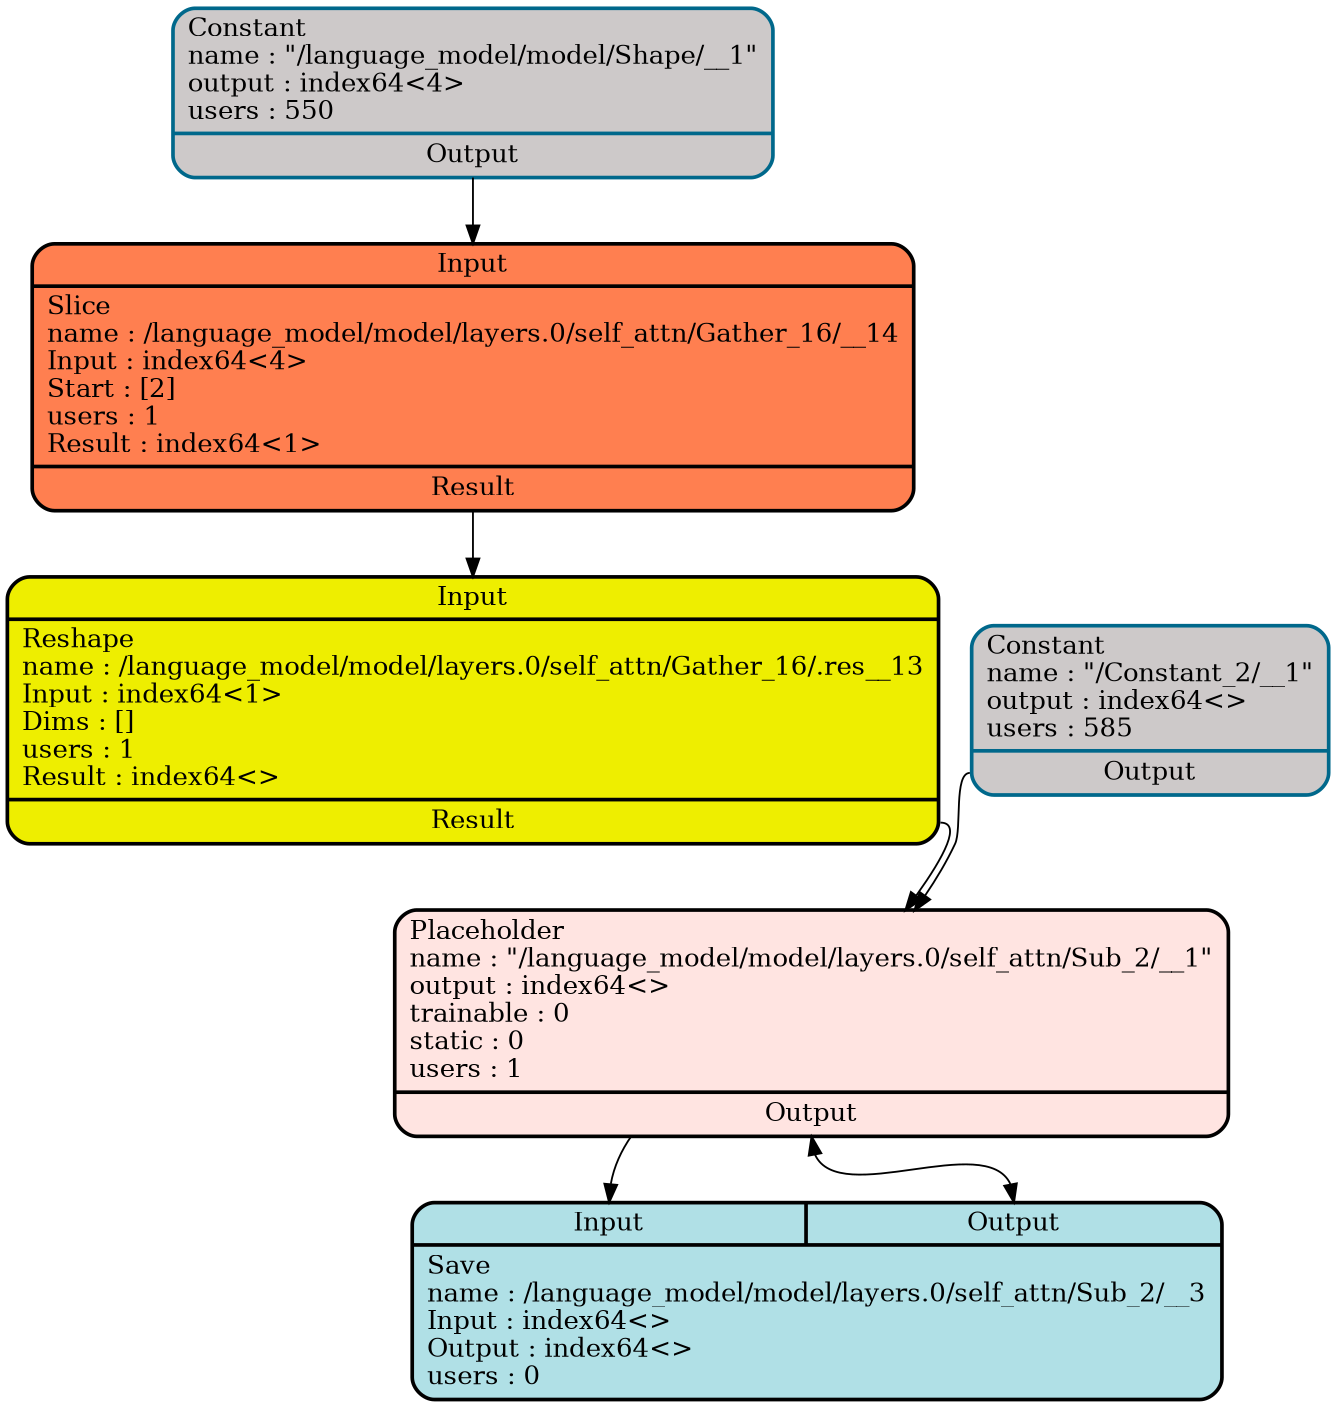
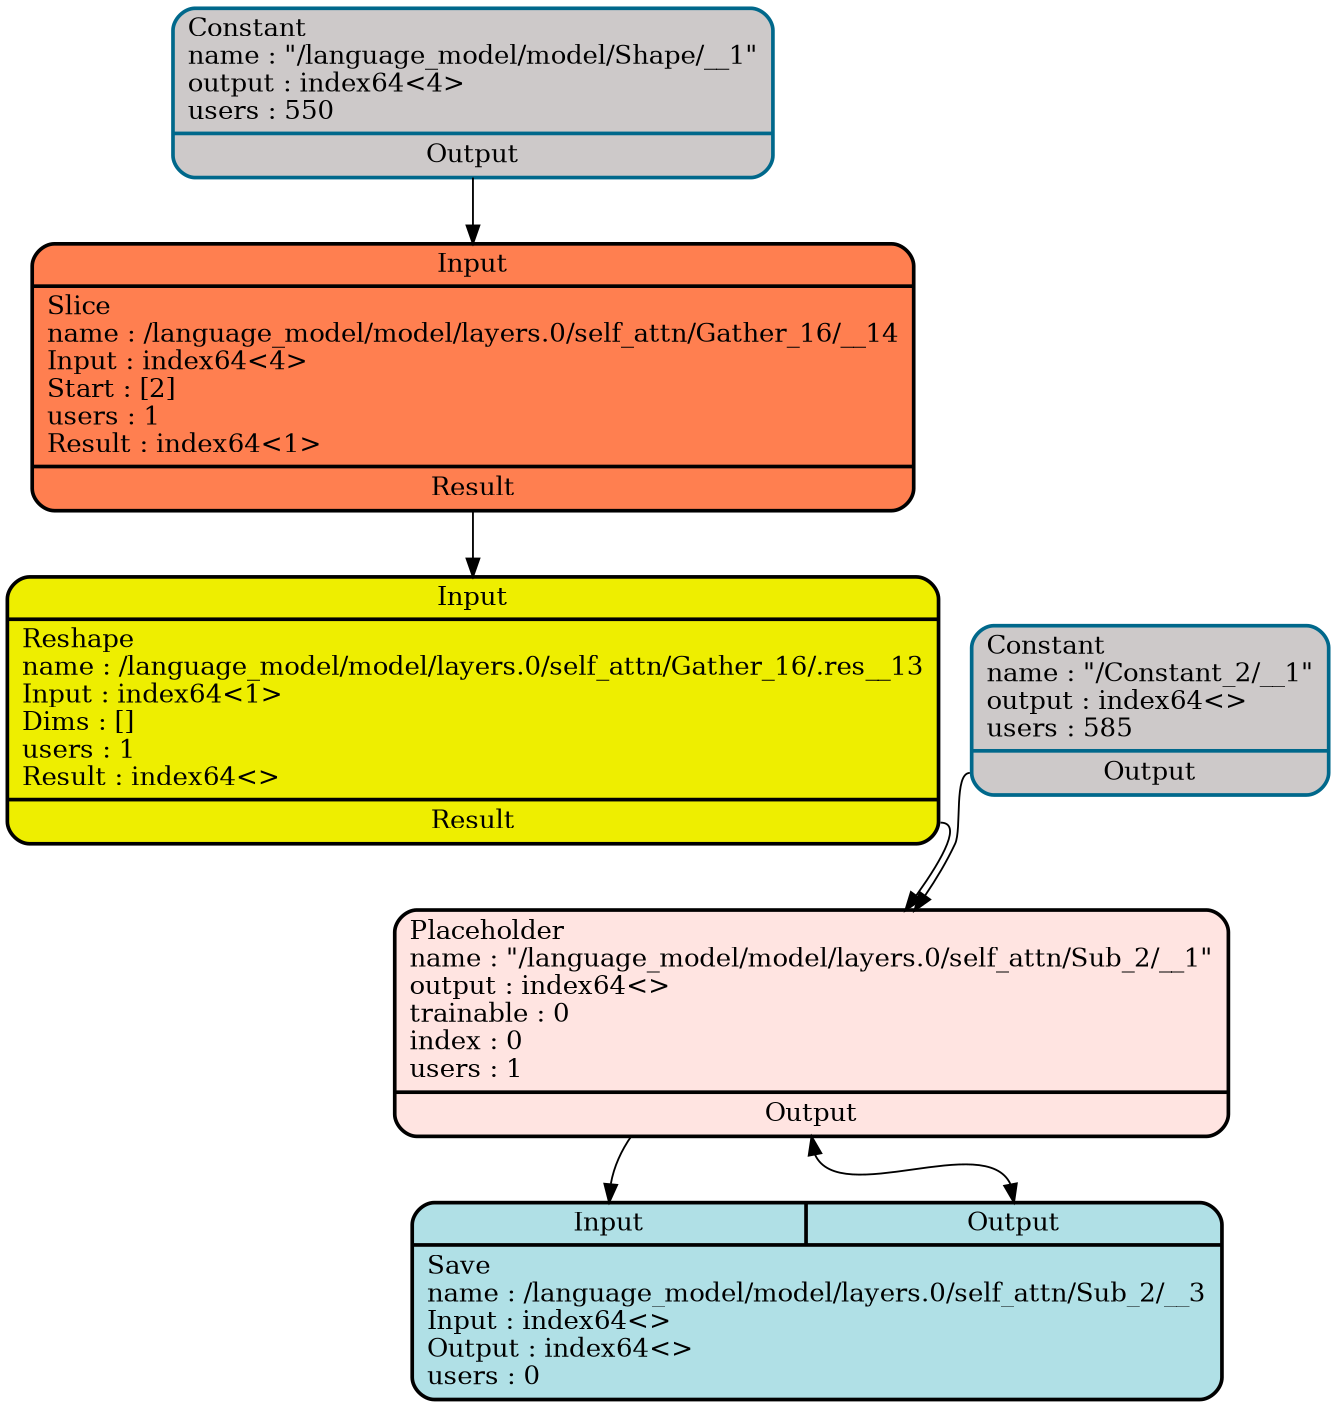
node "Placeholder": text "static : 0" -> "index : 0"
